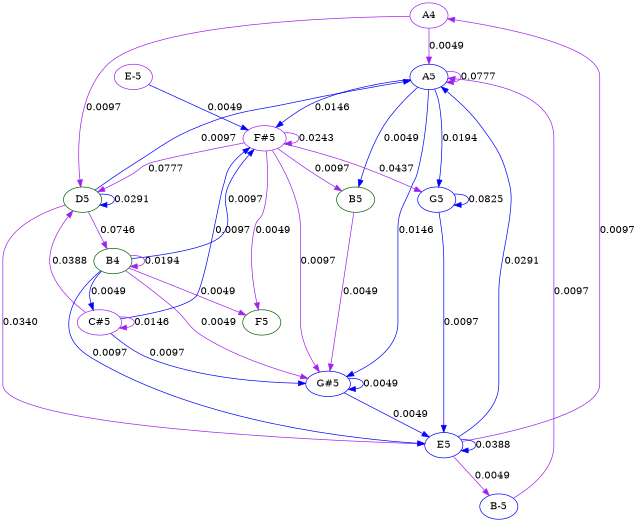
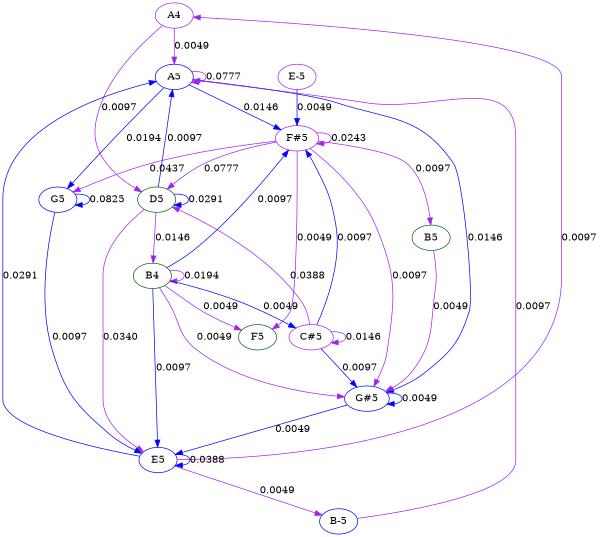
edge "A5" -- "B5": removed, label "0.0049"
edge "D5" -- "B4": label "0.0746" -> "0.0146"
